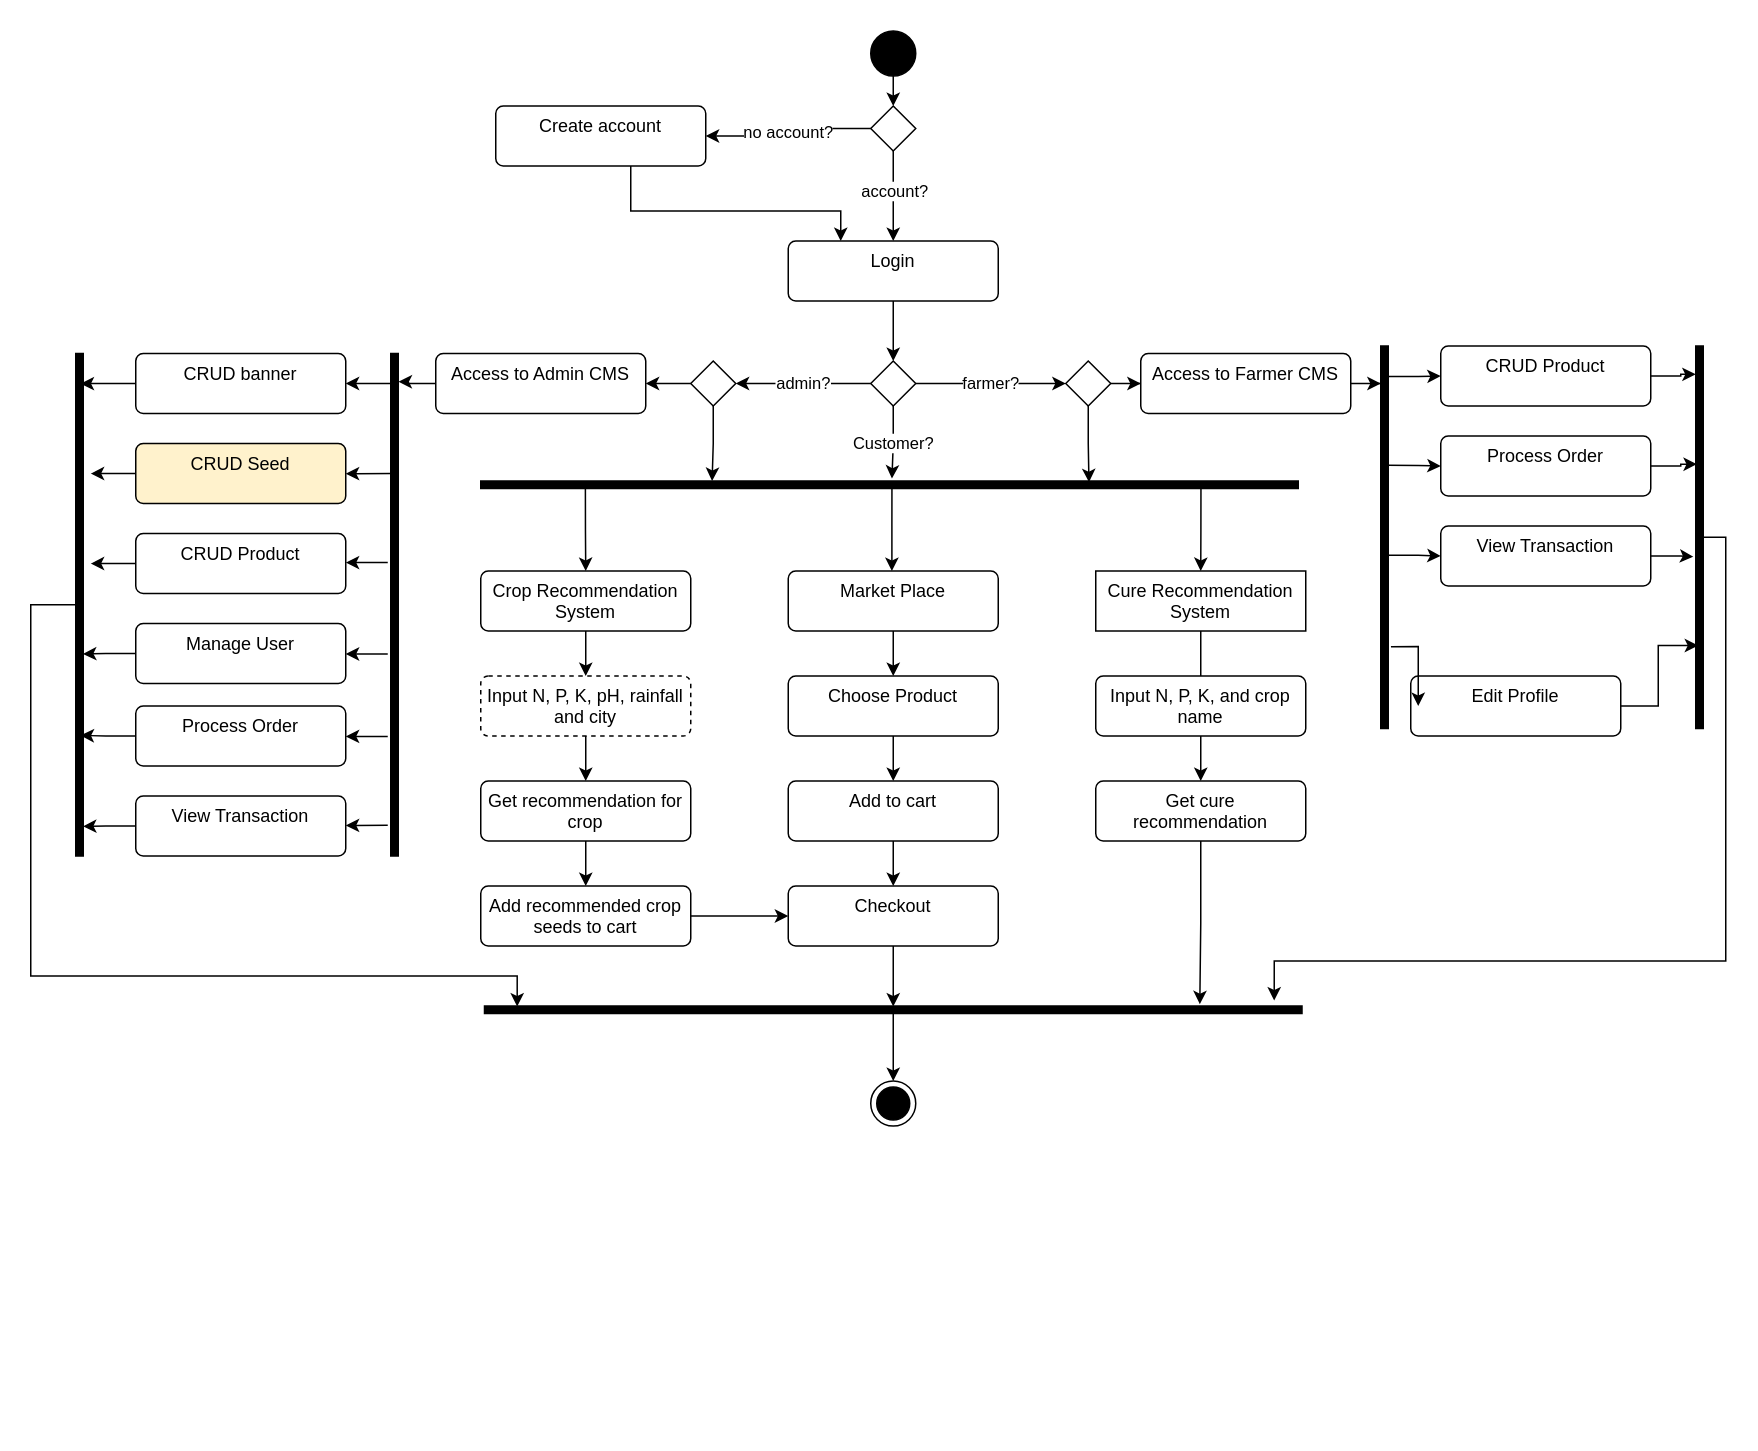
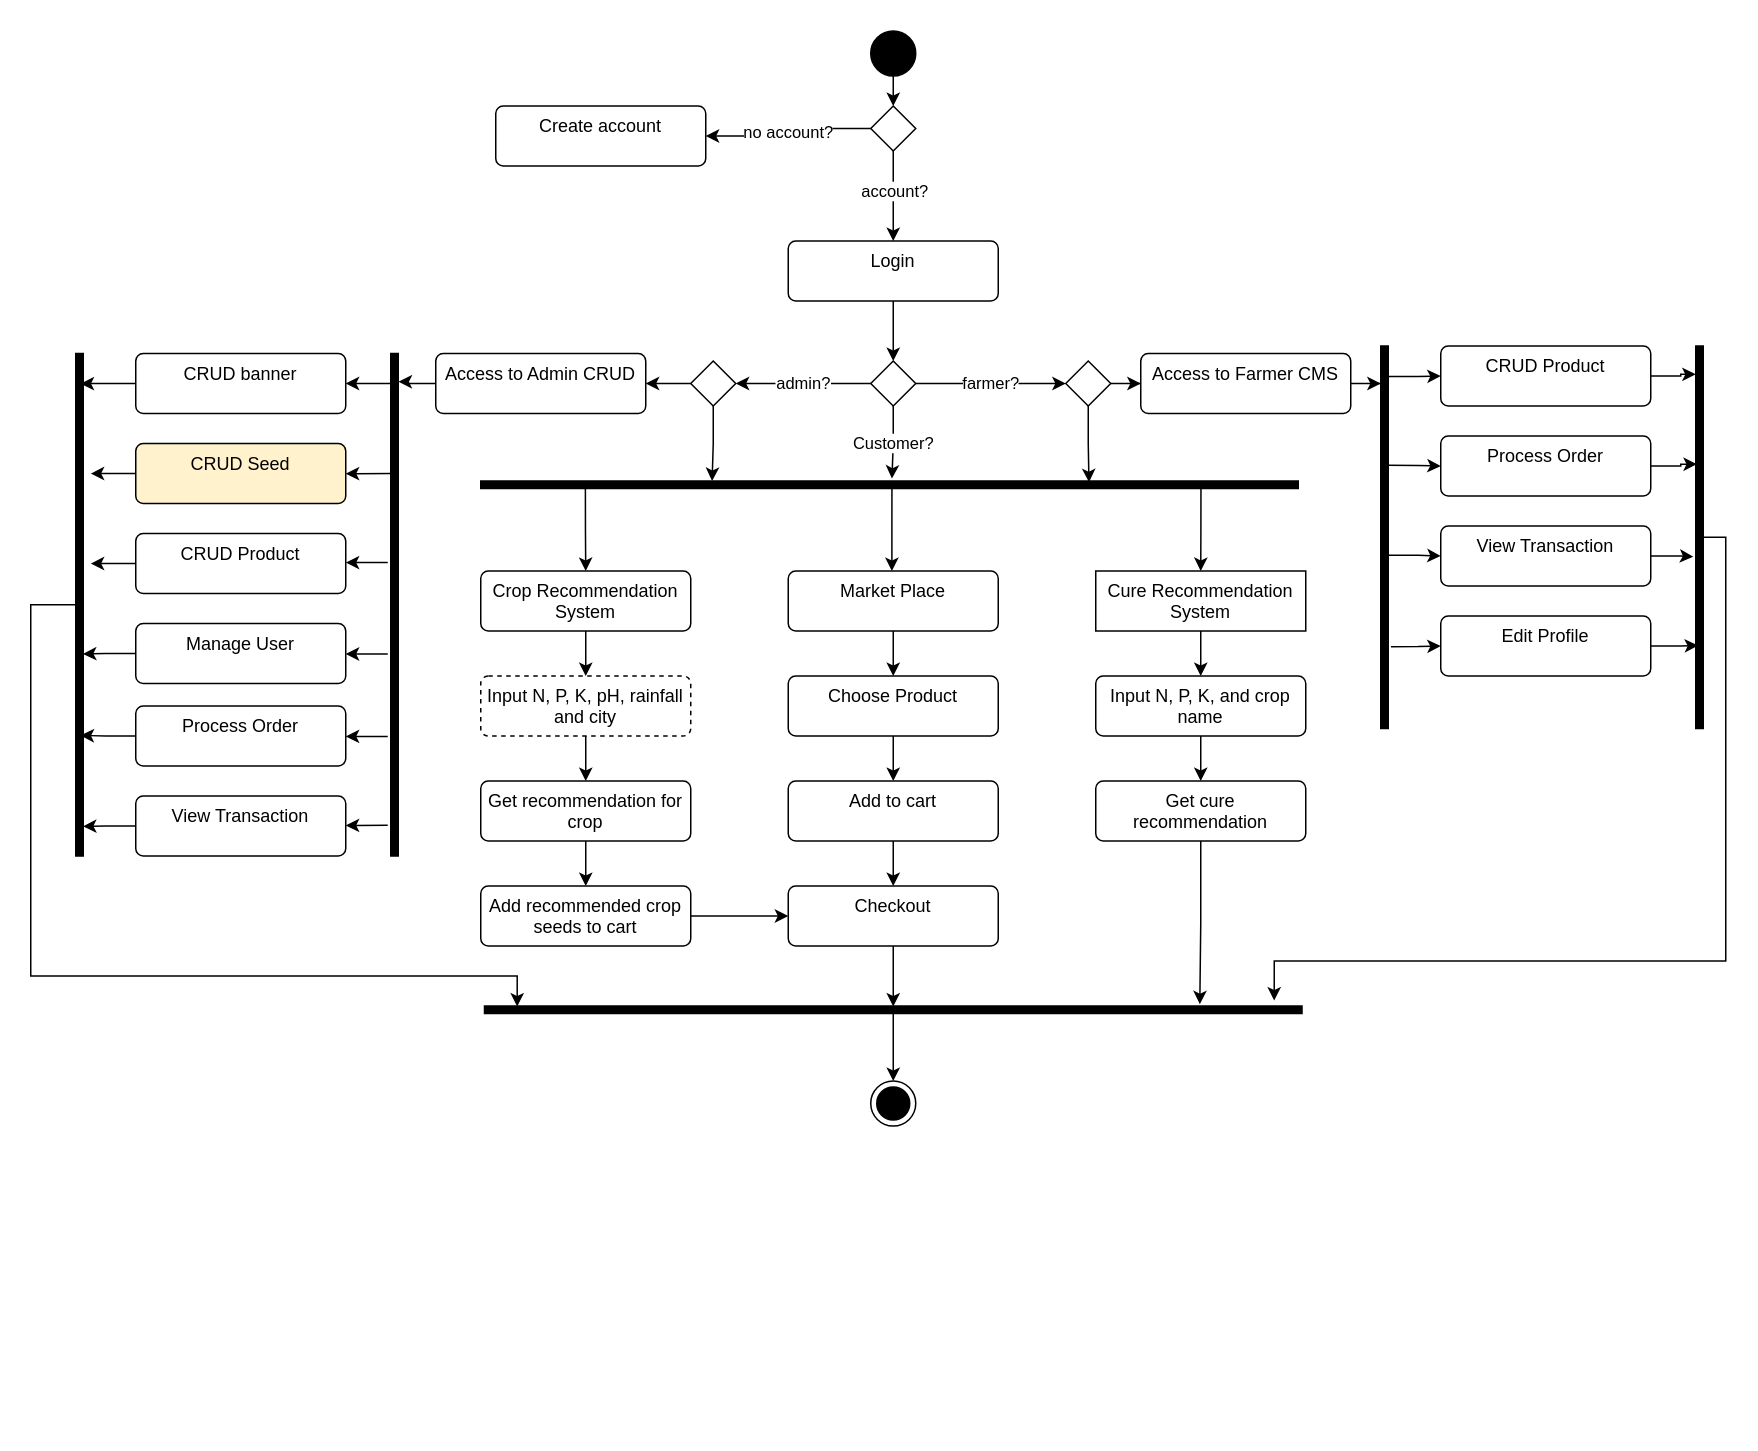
edge "Create account" -> "Login": removed
node "Access to Admin CMS": label "Access to Admin CMS" -> "Access to Admin CRUD"
edge "Cure Recommendation System" -- "Input N, P, K, and crop name": arrowhead none -> classic
node "Edit Profile": moved (1516, 706) -> (1546, 646)
